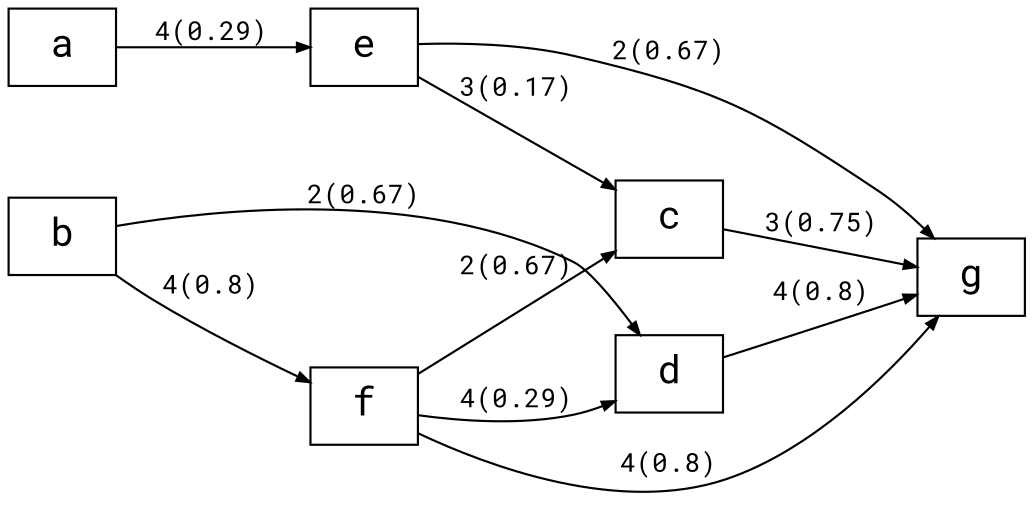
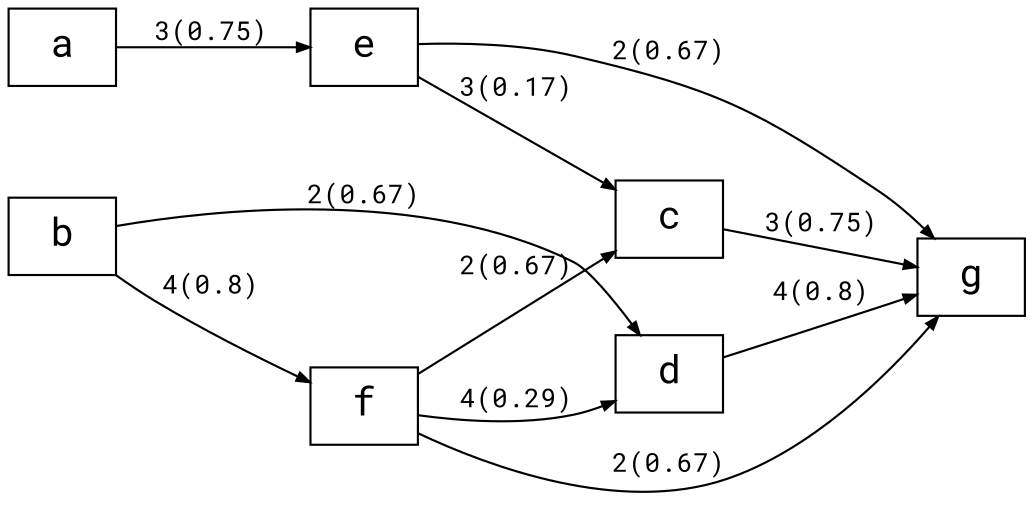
edge "a" -> "e": label "4(0.29)" -> "3(0.75)"
edge "f" -> "g": label "4(0.8)" -> "2(0.67)"
